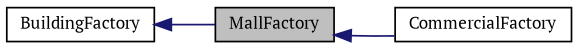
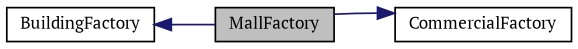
edge "CommercialFactory" -> "MallFactory": reversed
